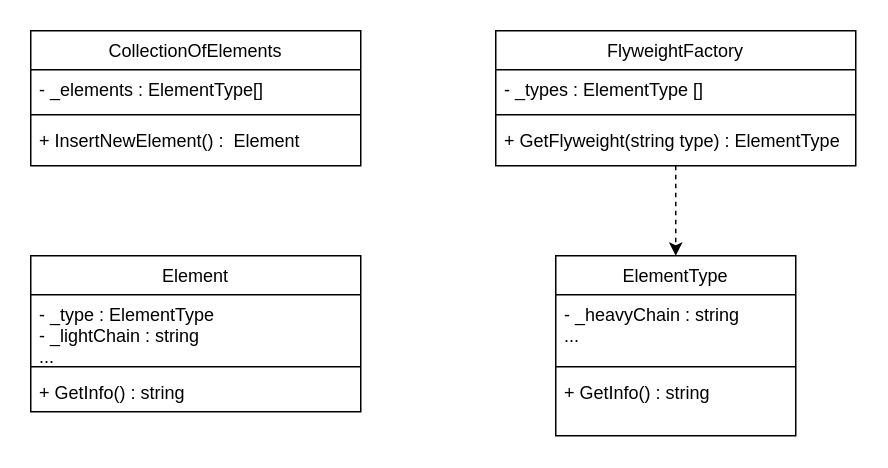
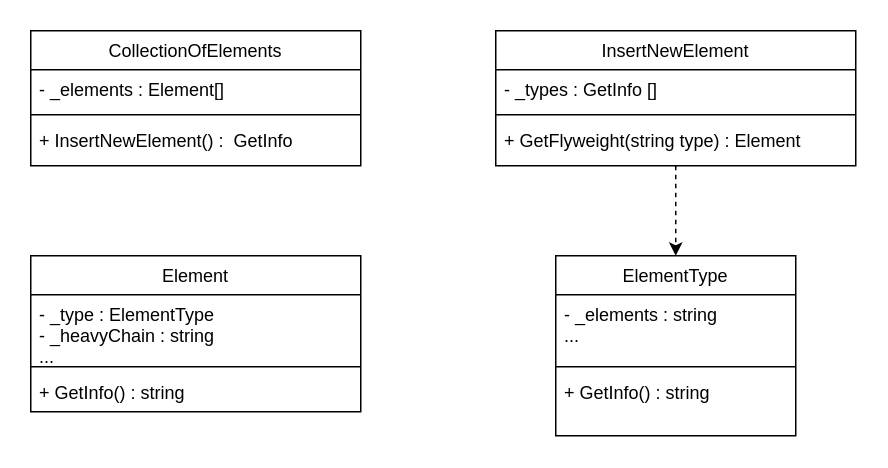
node "FlyweightFactory": label "FlyweightFactory" -> "InsertNewElement"
node "- _elements : ElementType[]": label "- _elements : ElementType[]" -> "- _elements : Element[]"
node "- _types : ElementType []": label "- _types : ElementType []" -> "- _types : GetInfo []"
node "+ InsertNewElement() : Element": label "+ InsertNewElement() : Element" -> "+ InsertNewElement() : GetInfo"
node "+ GetFlyweight(string type) : ElementType": label "+ GetFlyweight(string type) : ElementType" -> "+ GetFlyweight(string type) : Element"
node "- _type : ElementType - _lightChain : string ...": label "- _type : ElementType - _lightChain : string ..." -> "- _type : ElementType - _heavyChain : string ..."
node "- _heavyChain : string ...": label "- _heavyChain : string ..." -> "- _elements : string ..."
